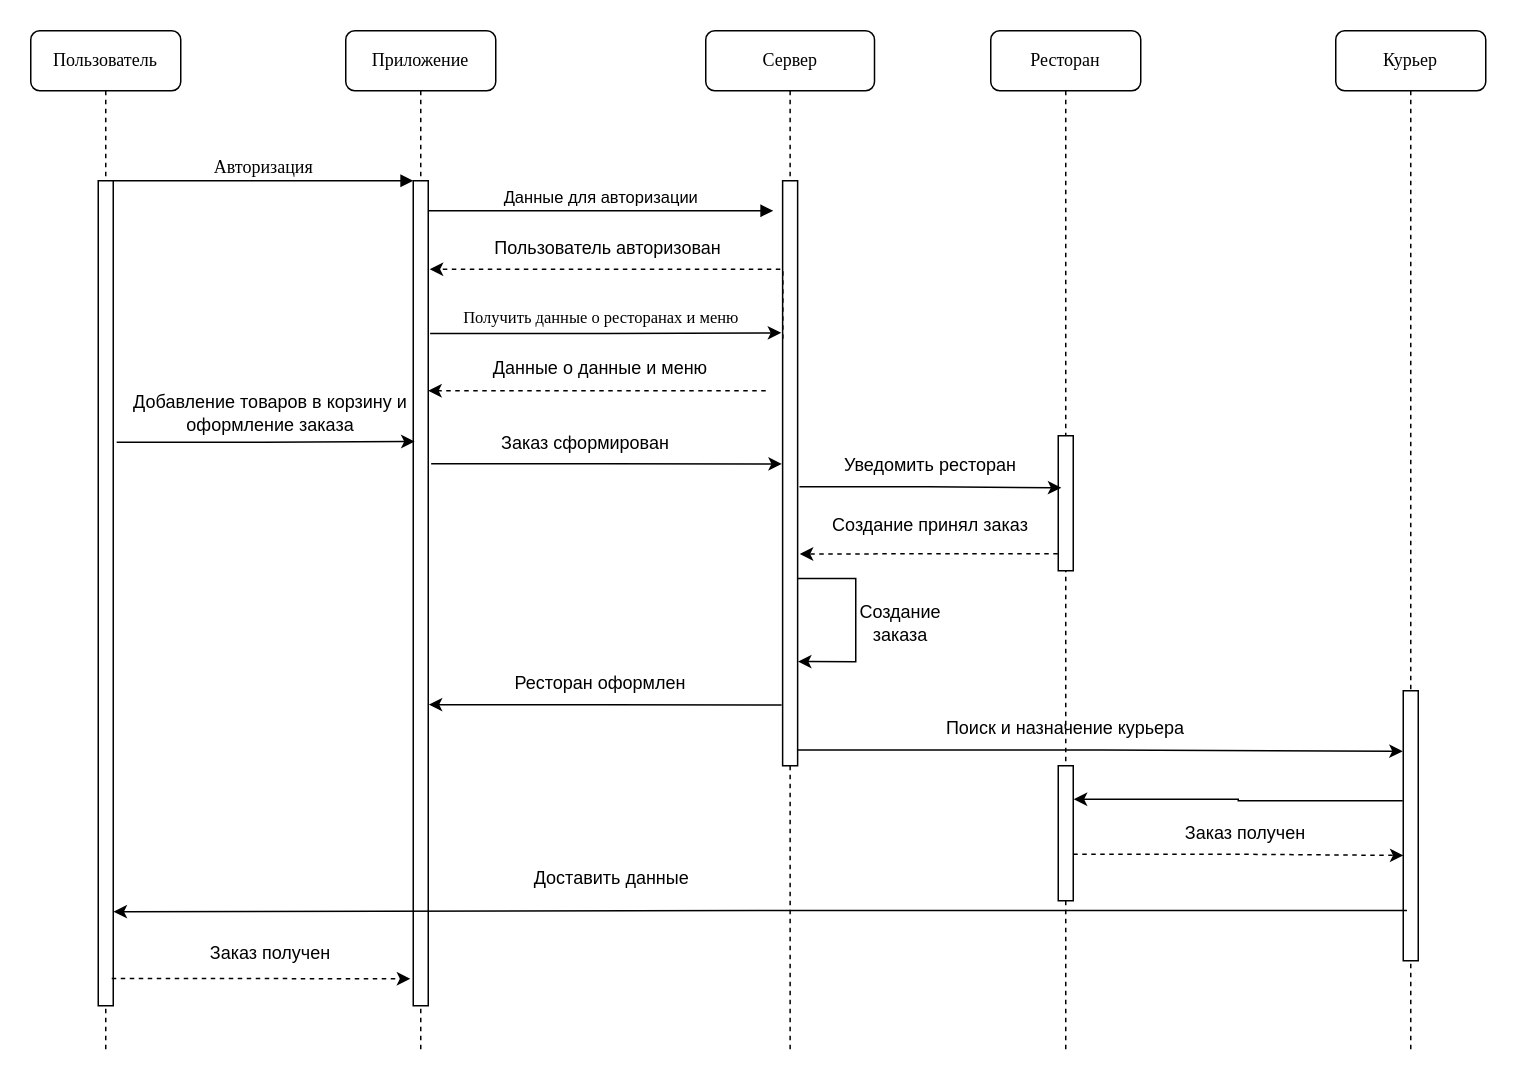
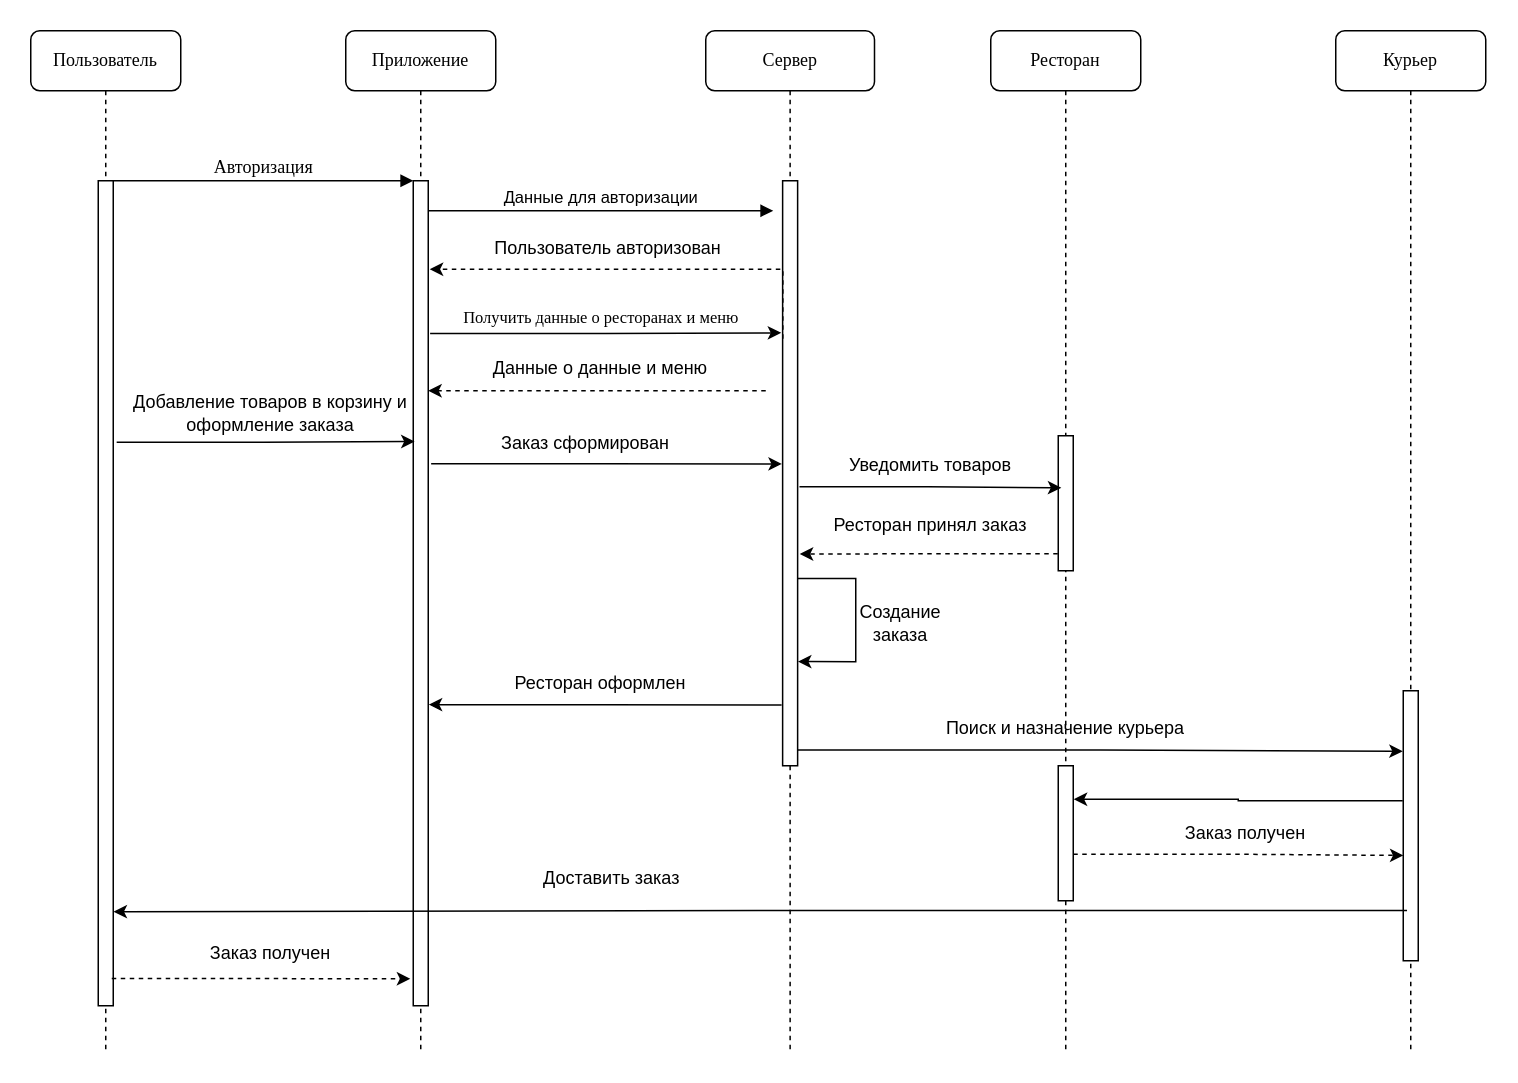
node "Уведомить ресторан": label "Уведомить ресторан" -> "Уведомить товаров"
node "Создание принял заказ": label "Создание принял заказ" -> "Ресторан принял заказ"
node "Доставить данные": label "Доставить данные" -> "Доставить заказ"
